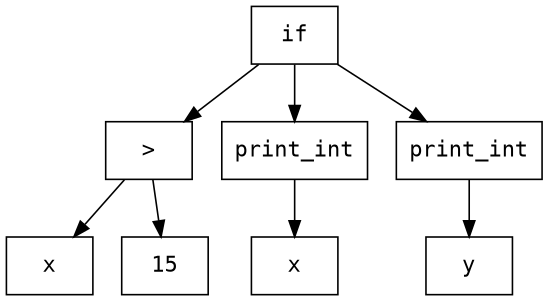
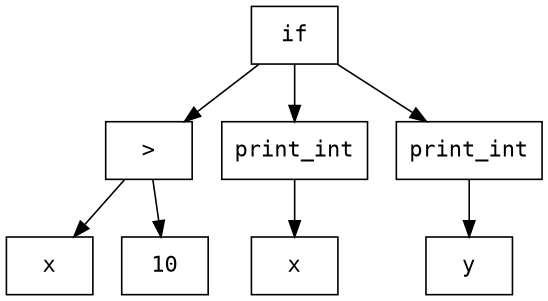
node "15": label "15" -> "10"
